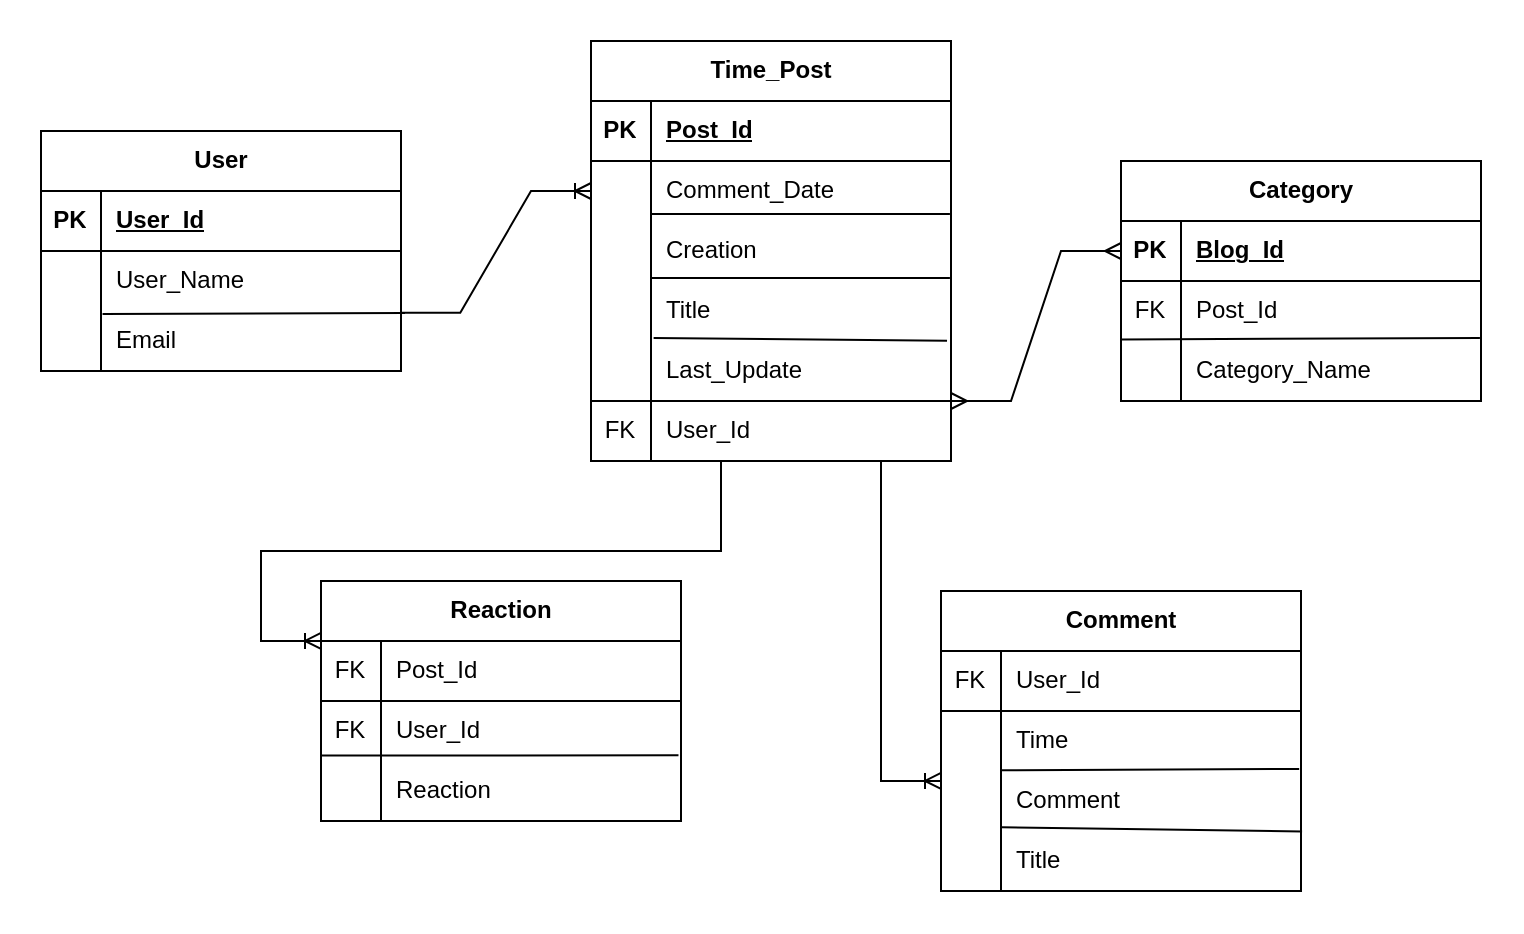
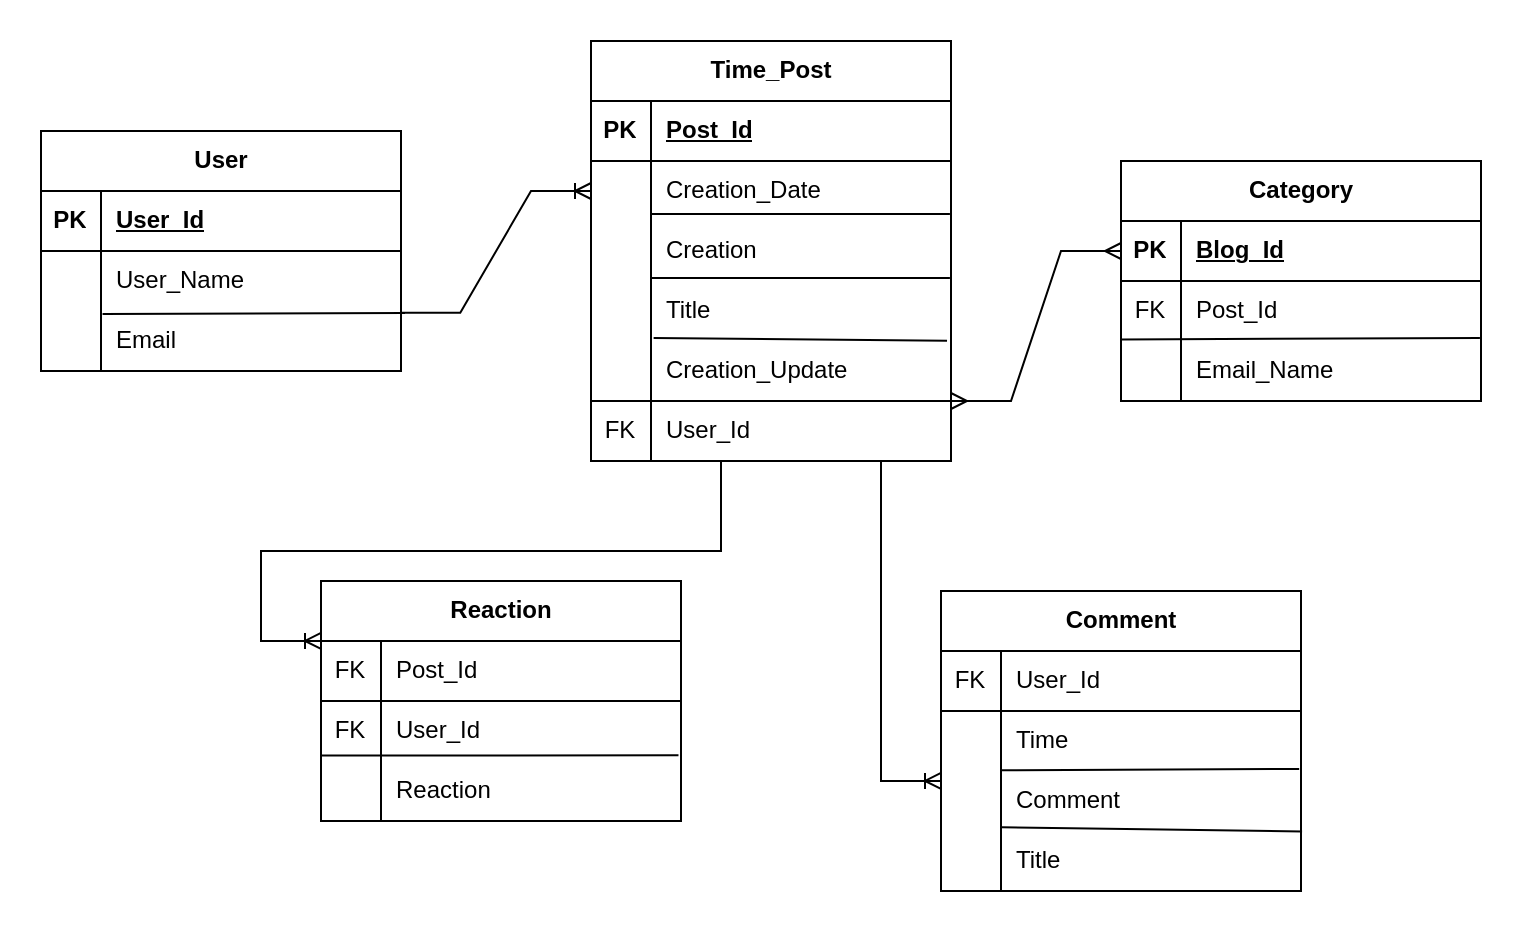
node "Comment_Date": label "Comment_Date" -> "Creation_Date"
node "Last_Update": label "Last_Update" -> "Creation_Update"
node "Category_Name": label "Category_Name" -> "Email_Name"
